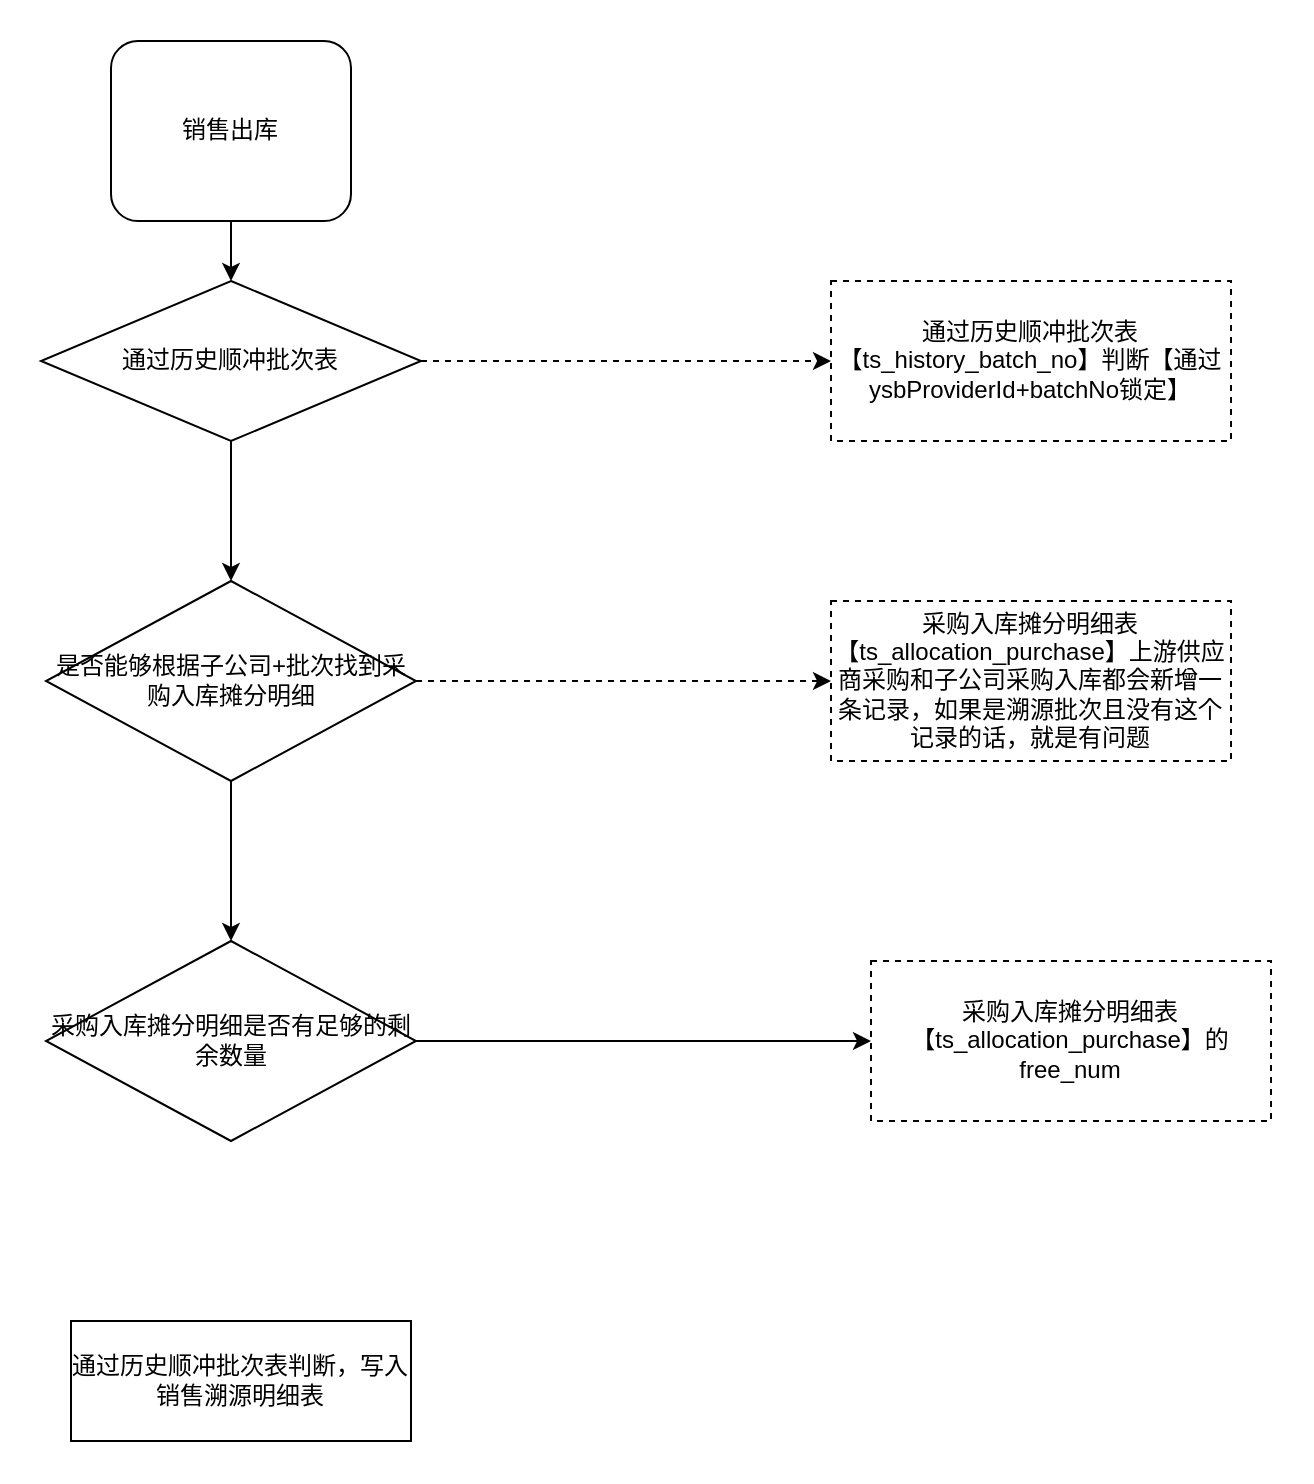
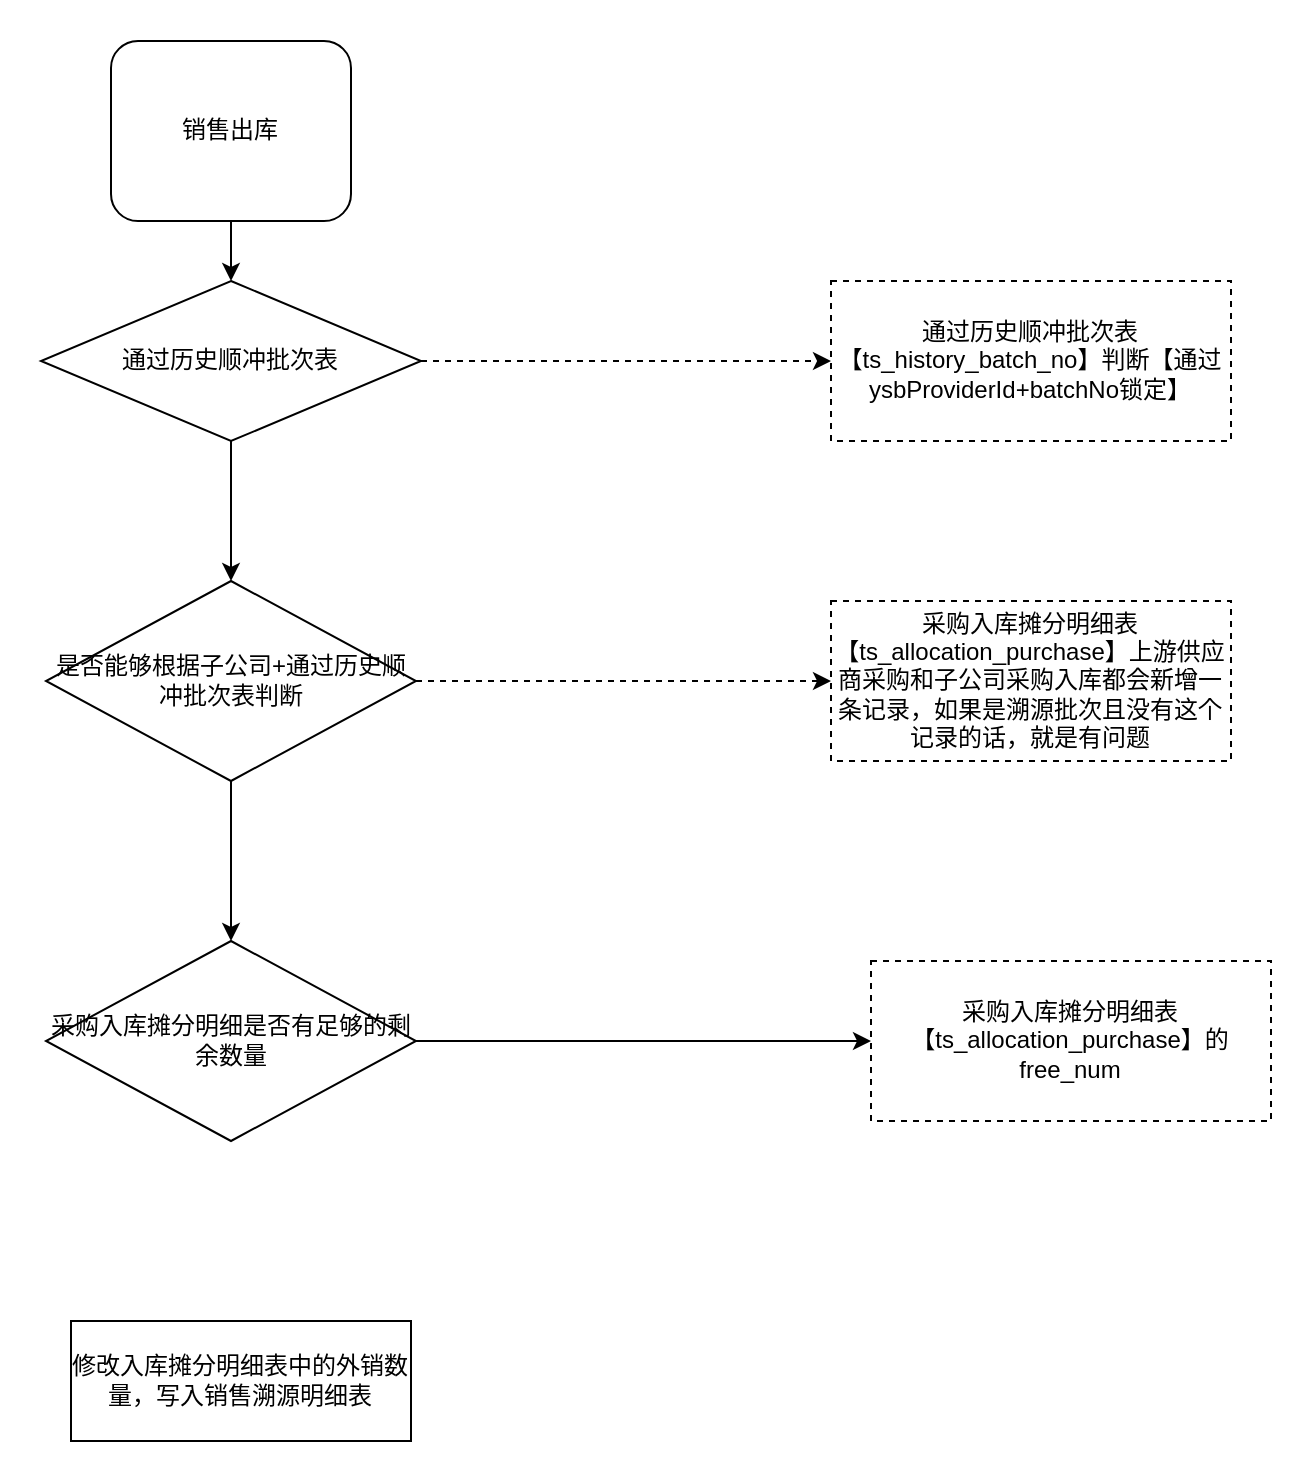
node "是否能够根据子公司+批次找到采购入库摊分明细": label "是否能够根据子公司+批次找到采购入库摊分明细" -> "是否能够根据子公司+通过历史顺冲批次表判断"
node "通过历史顺冲批次表判断，写入销售溯源明细表": label "通过历史顺冲批次表判断，写入销售溯源明细表" -> "修改入库摊分明细表中的外销数量，写入销售溯源明细表"
